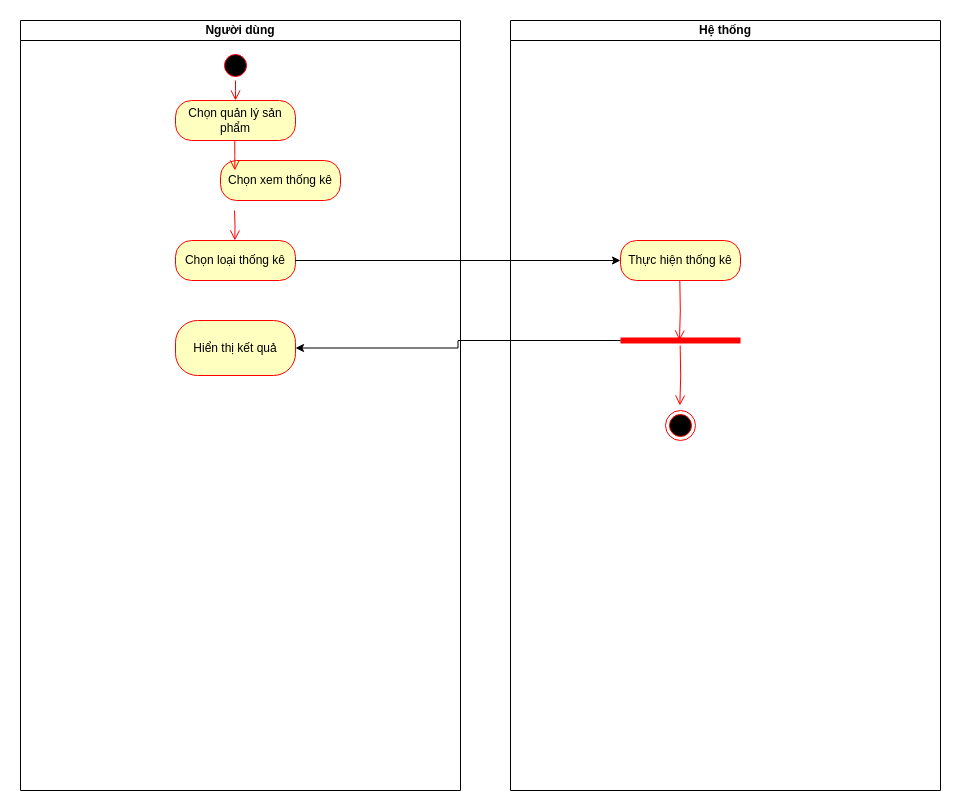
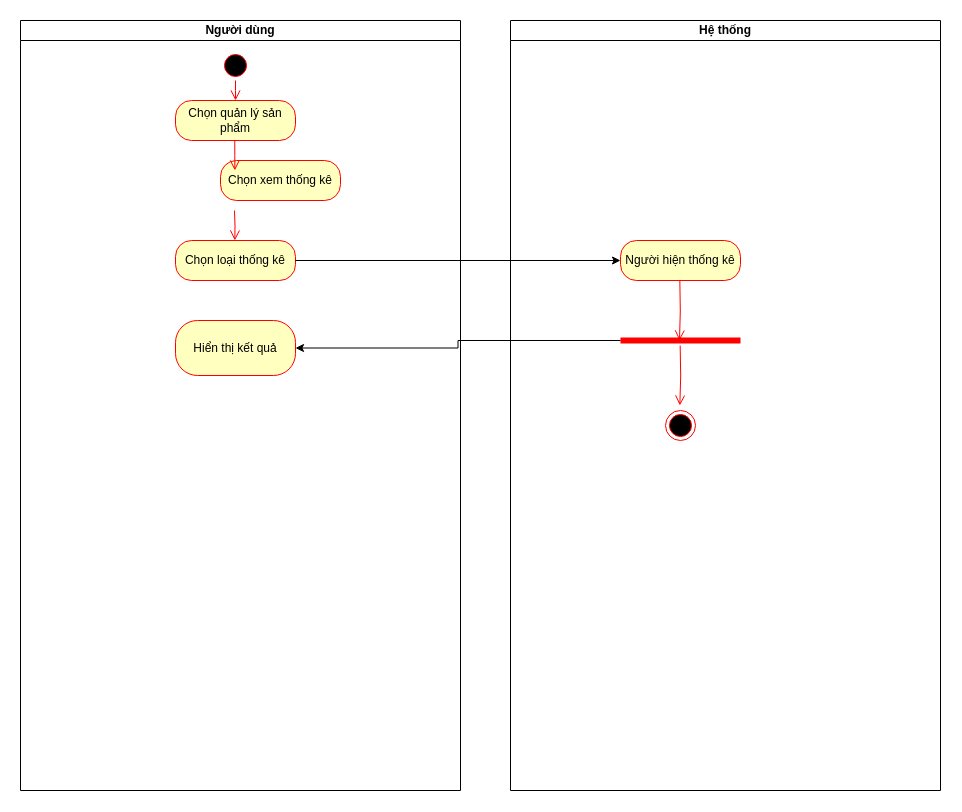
node "Thực hiện thống kê": label "Thực hiện thống kê" -> "Người hiện thống kê"
